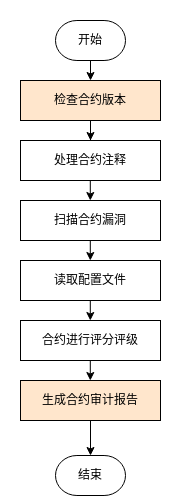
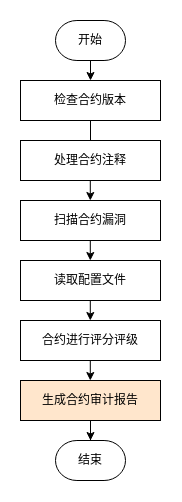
node "检查合约版本": fillcolor #ffe6cc -> #ffffff
edge "检查合约版本" -> "处理合约注释": arrowhead classic -> none
node "结束": moved (91, 476) -> (91, 461)
